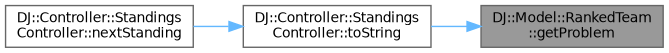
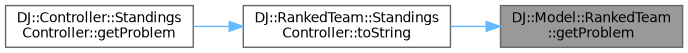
node "DJ::Controller::Standings Controller::nextStanding": label "DJ::Controller::Standings Controller::nextStanding" -> "DJ::Controller::Standings Controller::getProblem"
node "DJ::Controller::Standings Controller::toString": label "DJ::Controller::Standings Controller::toString" -> "DJ::RankedTeam::Standings Controller::toString"
